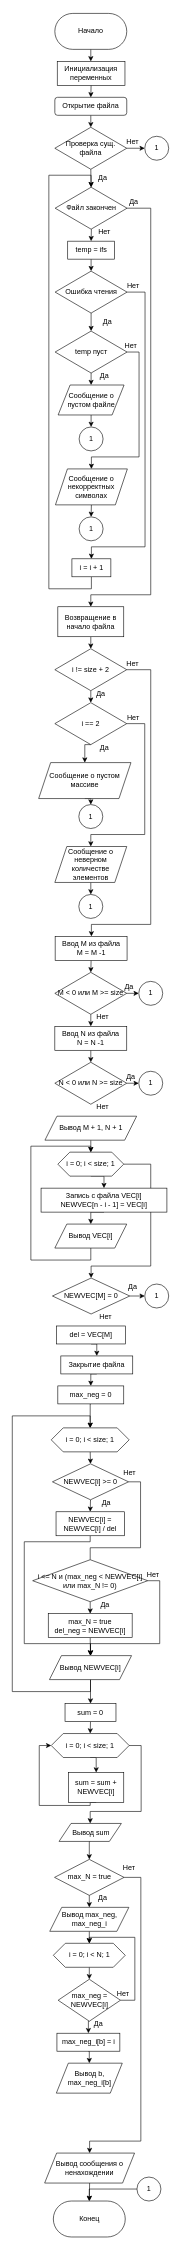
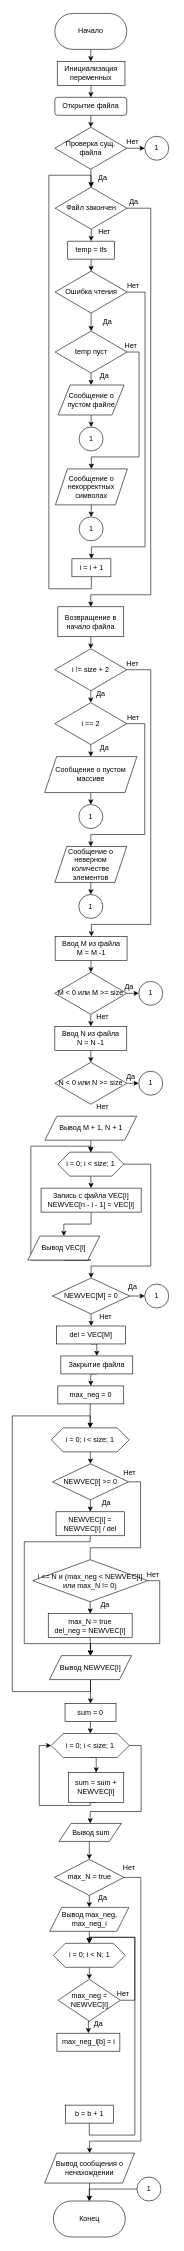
node "Сообщение о пустом массиве": moved (85, 780) -> (91, 774)
node "Запись с файла VEC[i] NEWVEC[n - i - 1] = VEC[i]": size 126x24 -> 100x24
node "Вывод VEC[i]": moved (91, 1236) -> (64, 1248)
edge "NEWVEC[M] = 0" -> "del = VEC[M]": added
edge "max_neg_i[b] = i" -> "Вывод b, max_neg_i[b]": removed
node "Вывод b, max_neg_i[b]": removed
edge "b = b + 1" -> "i = 0; i < N; 1": added
node "b = b + 1": added
